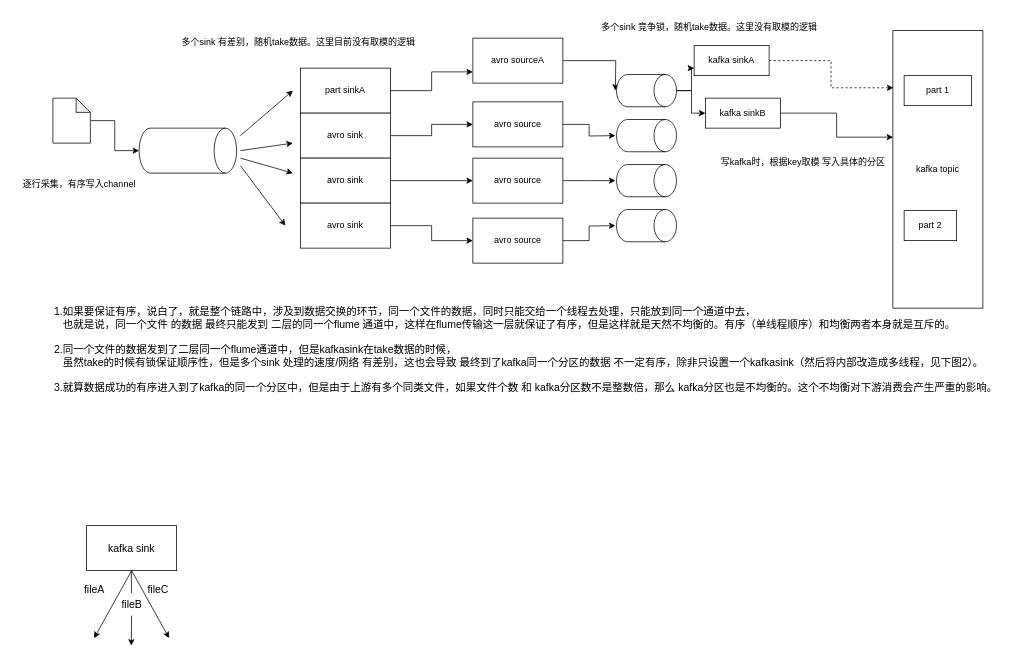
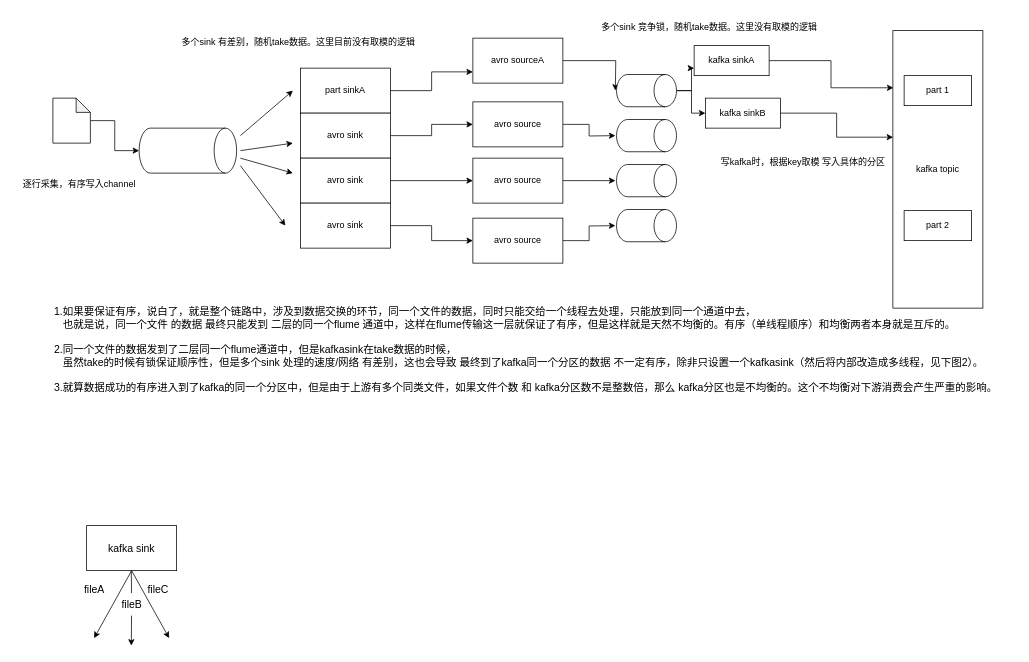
edge "kafka sinkA" -> "kafka topic": style dashed -> solid
node "part 2": size 53x30 -> 68x30
